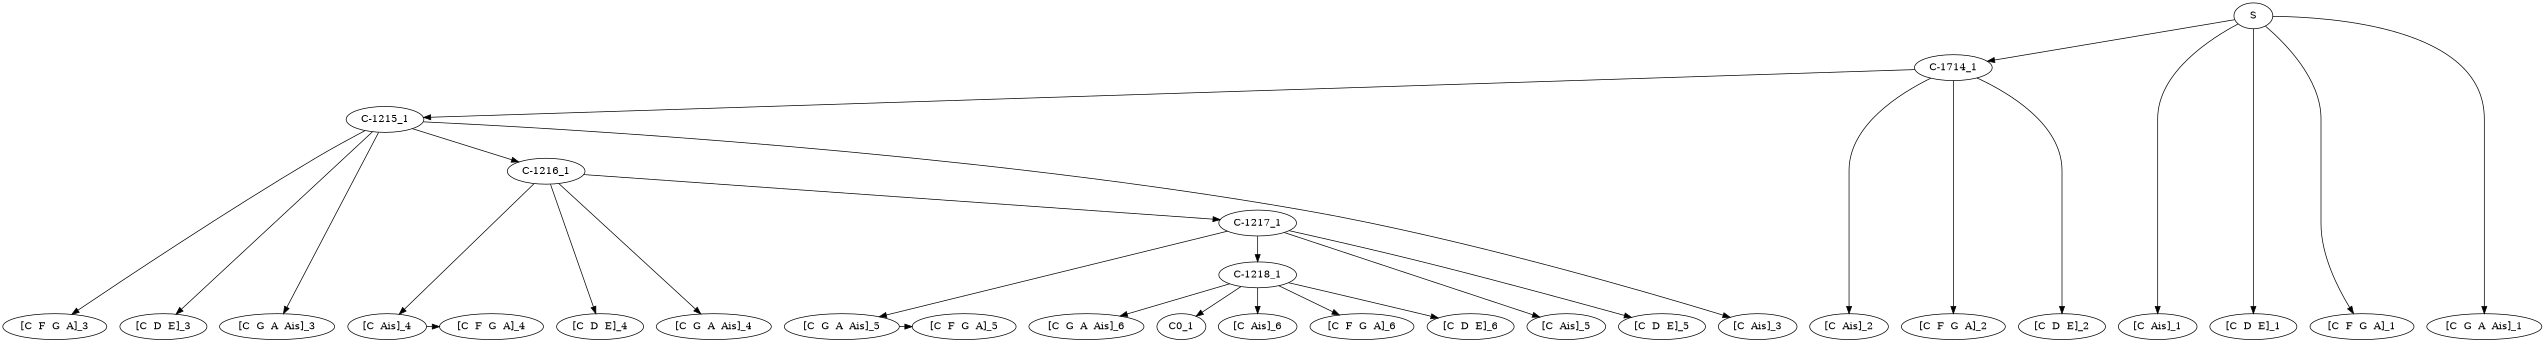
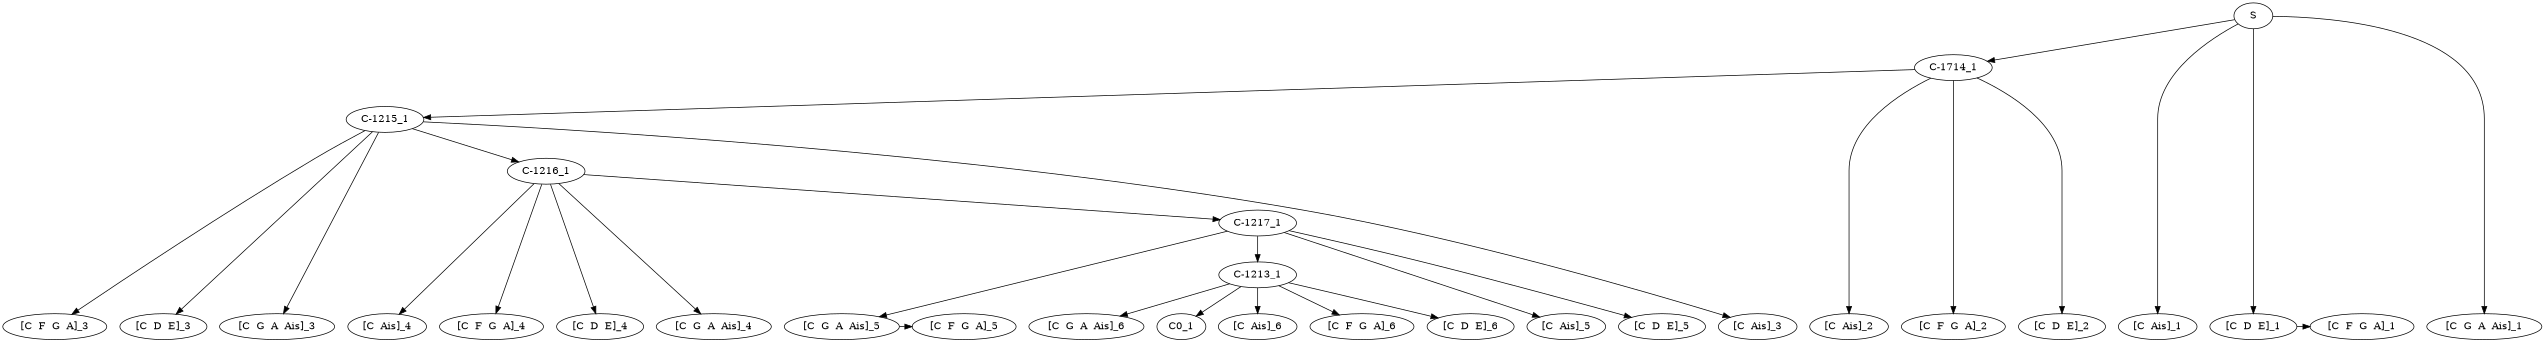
edge "S" -> "[C  F  G  A]_1": now "[C  D  E]_1" -> "[C  F  G  A]_1"
node "C-1218_1": label "C-1218_1" -> "C-1213_1"
edge "[C  Ais]_4" -> "[C  F  G  A]_4": now "C-1216_1" -> "[C  F  G  A]_4"
